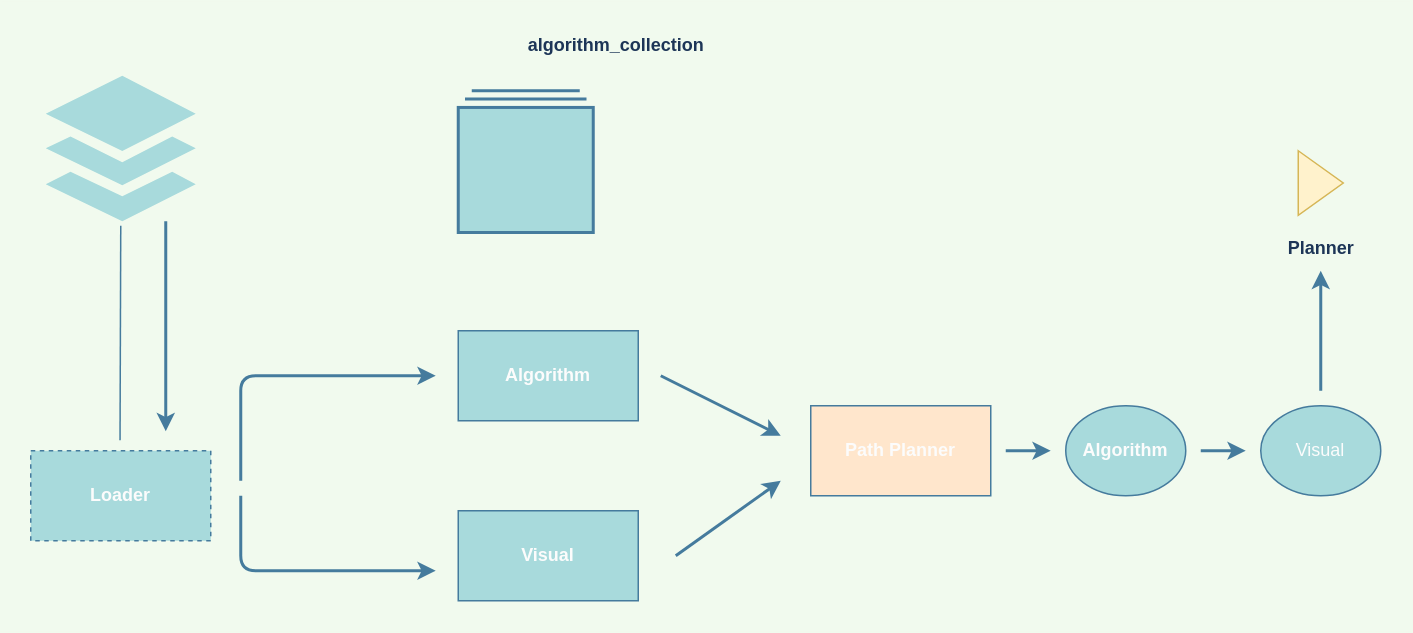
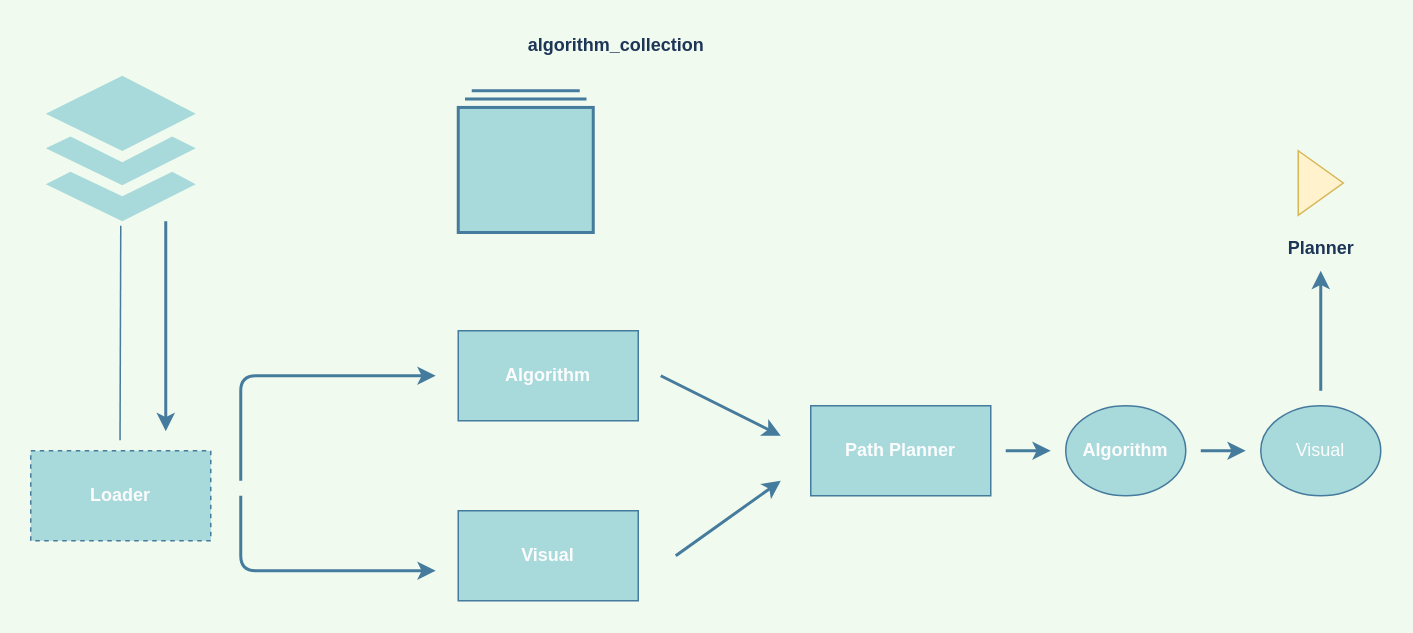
node "Path Planner": fillcolor #ffe6cc -> #a8dadc
